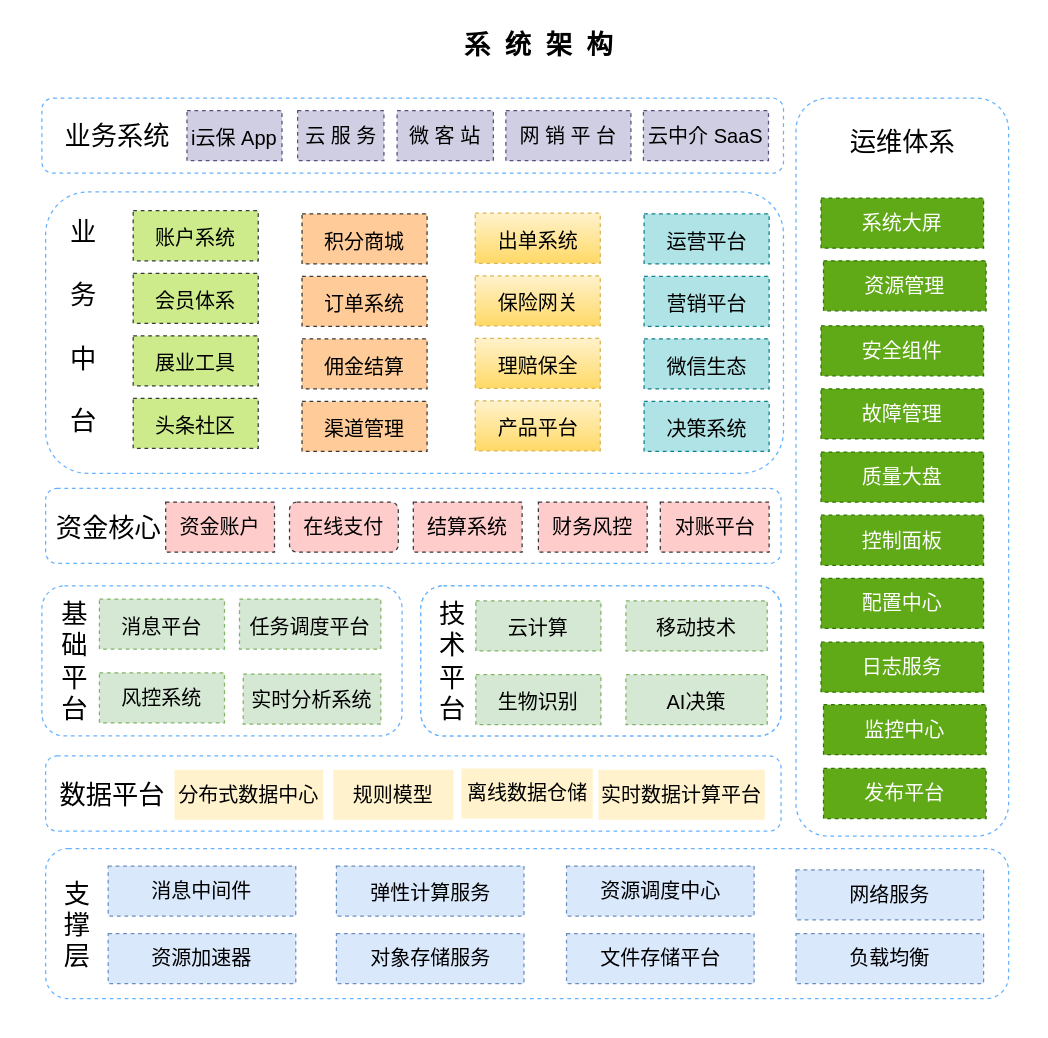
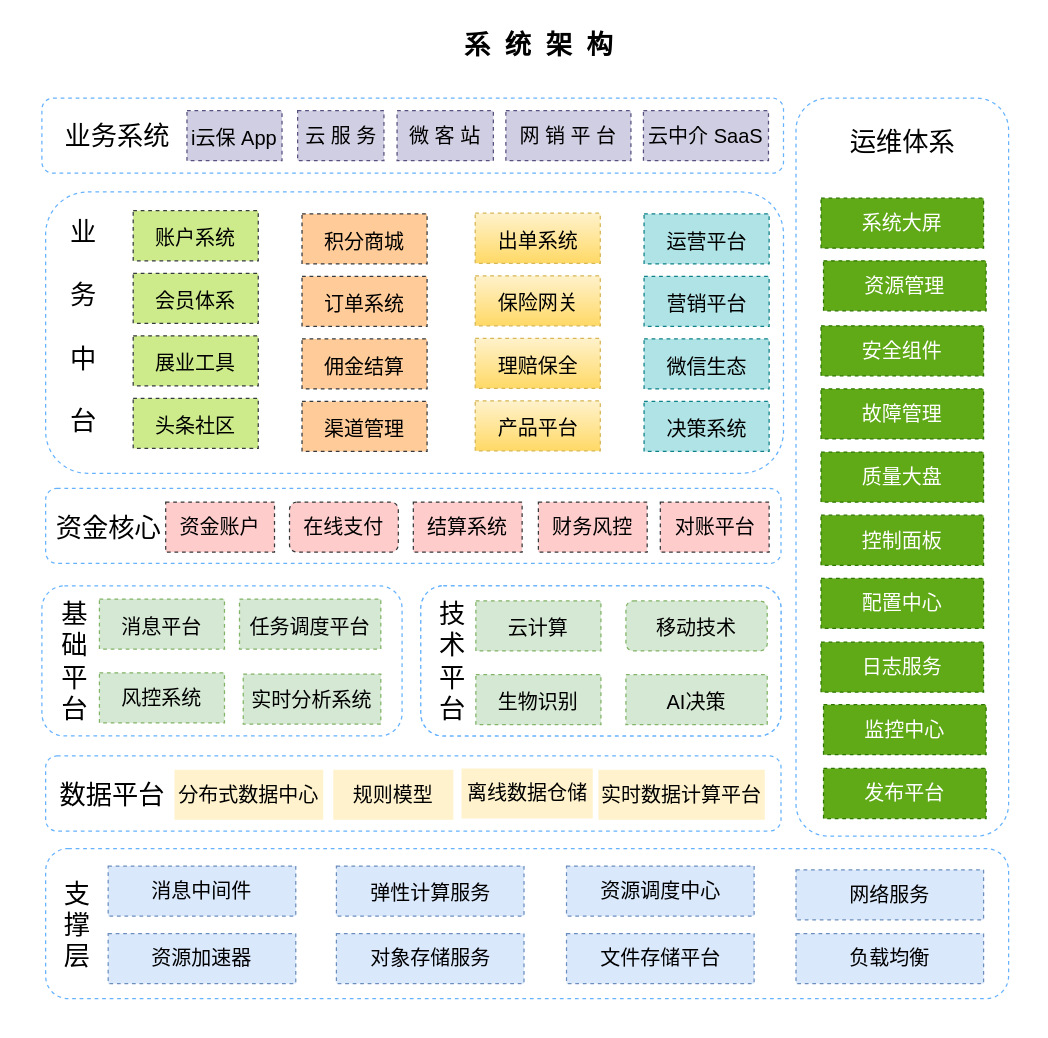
node "移动技术": shape rectangle -> rounded rectangle
